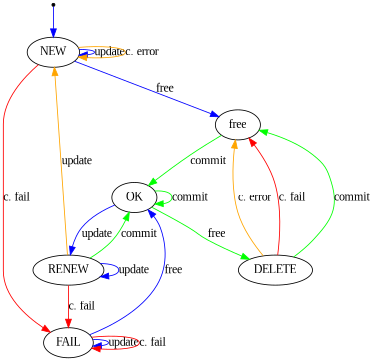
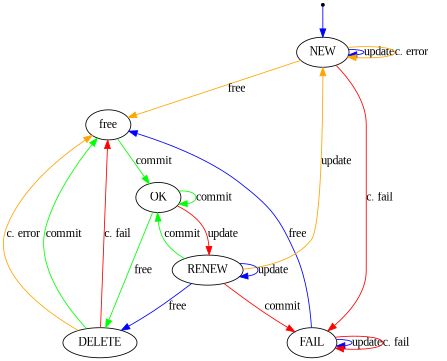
edge "NEW" -> "free": color blue -> orange
edge "OK" -> "RENEW": color blue -> red
edge "FAIL" -> "OK": now "FAIL" -> "free"
edge "RENEW" -> "FAIL": label "c. fail" -> "commit"
edge "RENEW" -> "DELETE": added, label "free"
